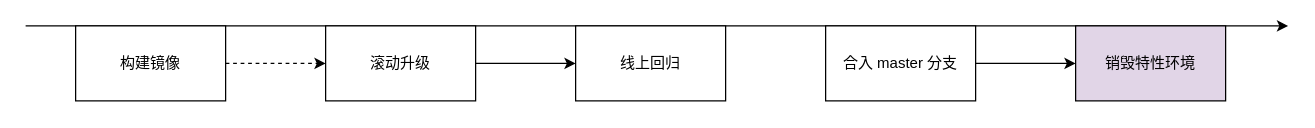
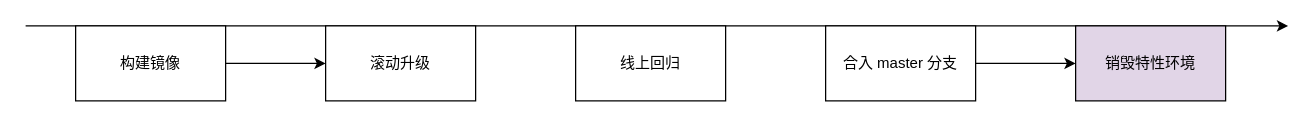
edge "构建镜像" -> "滚动升级": style dashed -> solid
edge "滚动升级" -> "线上回归": removed
